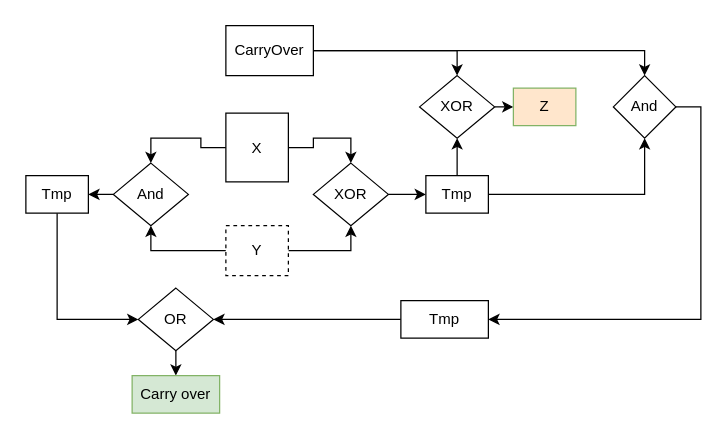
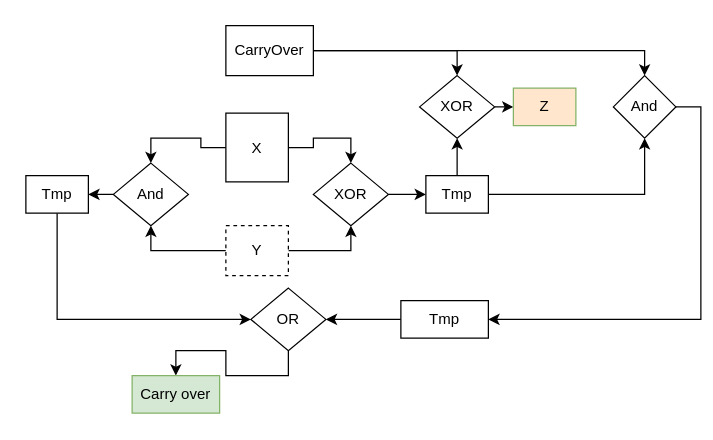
node "OR": moved (176, 319) -> (288, 319)
